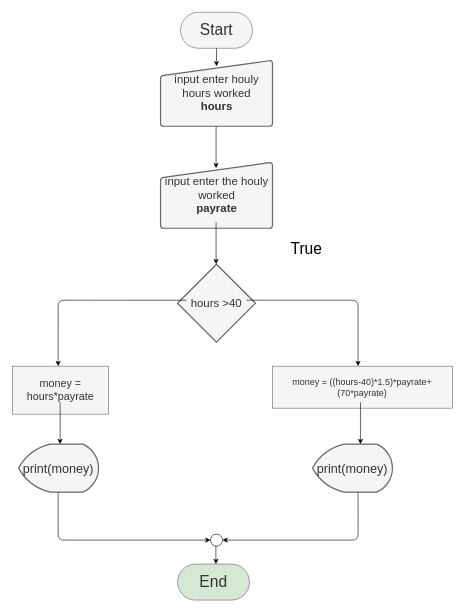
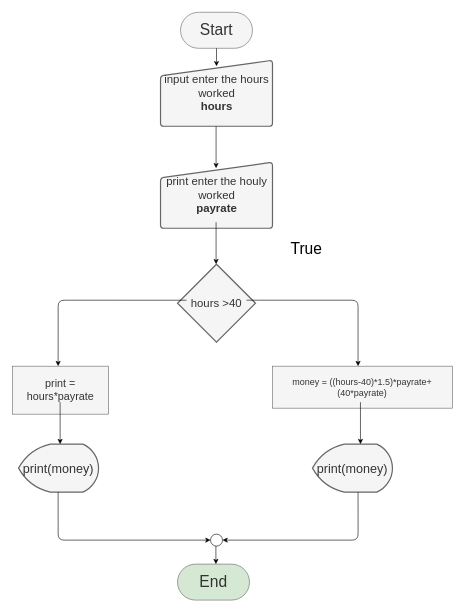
node "input enter houly hours worked hours": label "input enter houly hours worked hours" -> "input enter the hours worked hours"
node "input enter the houly worked payrate": label "input enter the houly worked payrate" -> "print enter the houly worked payrate"
node "money = ((hours-40)*1.5)*payrate+(70*payrate)": label "money = ((hours-40)*1.5)*payrate+(70*payrate)" -> "money = ((hours-40)*1.5)*payrate+(40*payrate)"
node "money = hours*payrate": label "money = hours*payrate" -> "print = hours*payrate"
